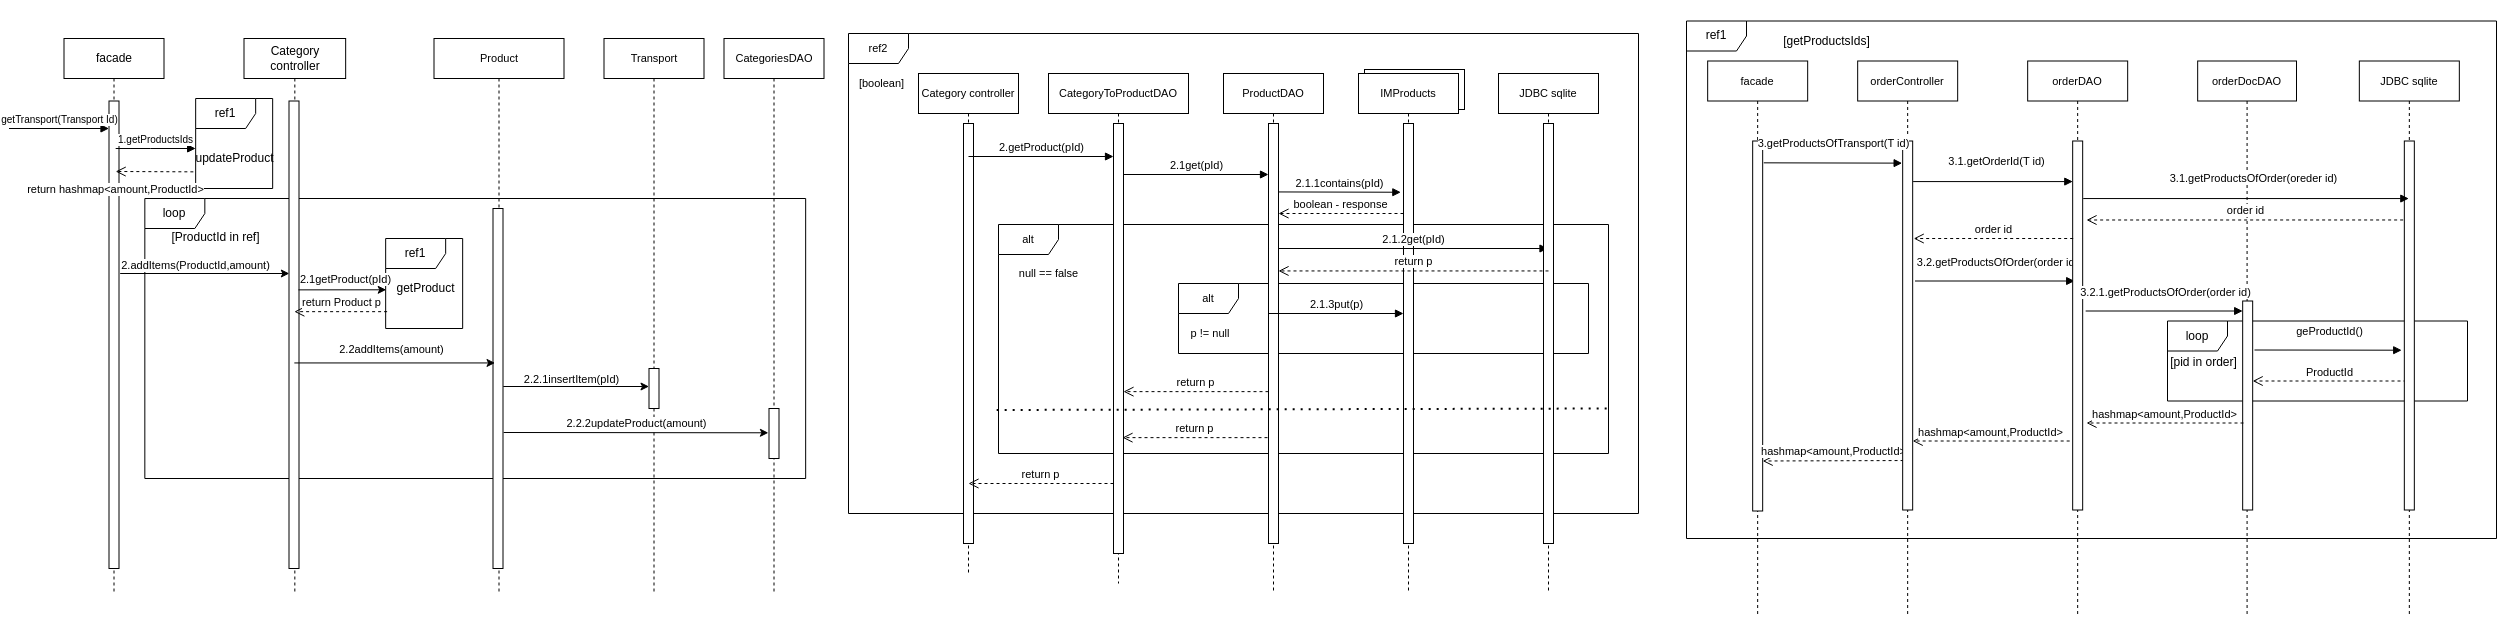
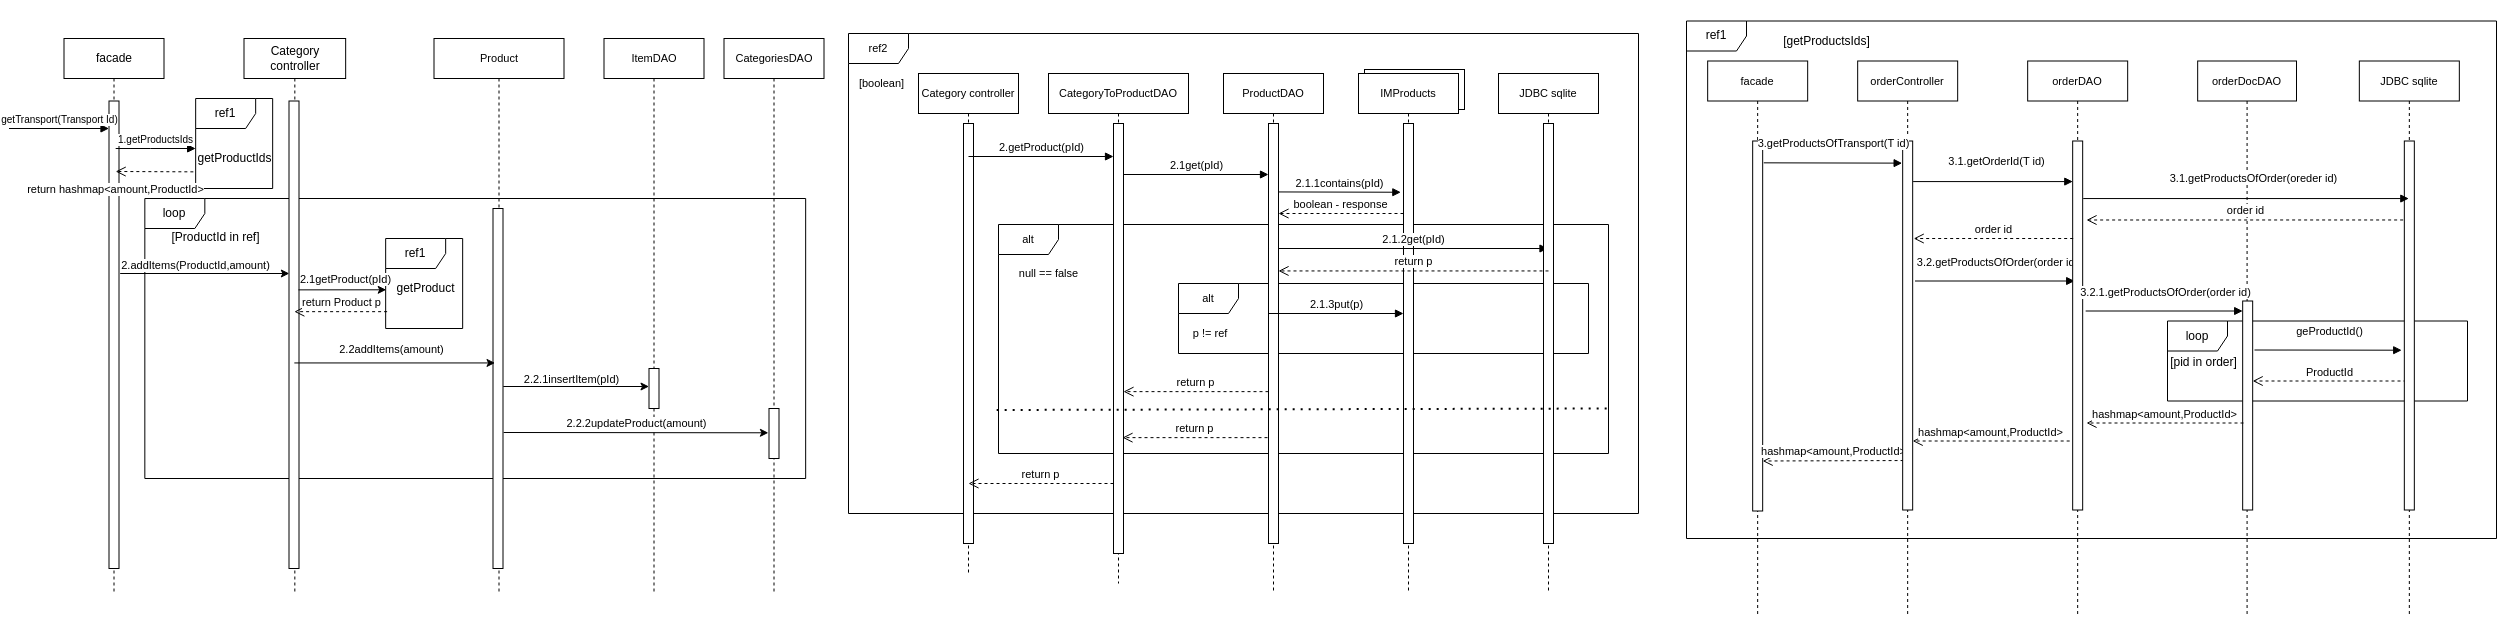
node "Transport": label "Transport" -> "ItemDAO"
node "updateProduct": label "updateProduct" -> "getProductIds"
node "p != null": label "p != null" -> "p != ref"
